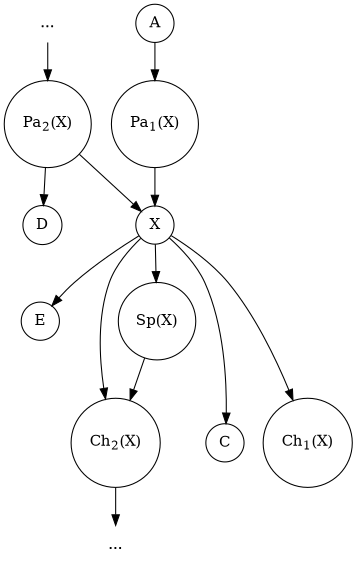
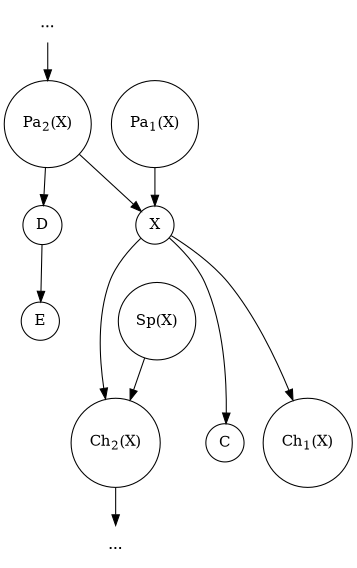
node "A": removed
edge "X" -> "Sp(X)": removed
edge "X" -> "E": now "D" -> "E"
